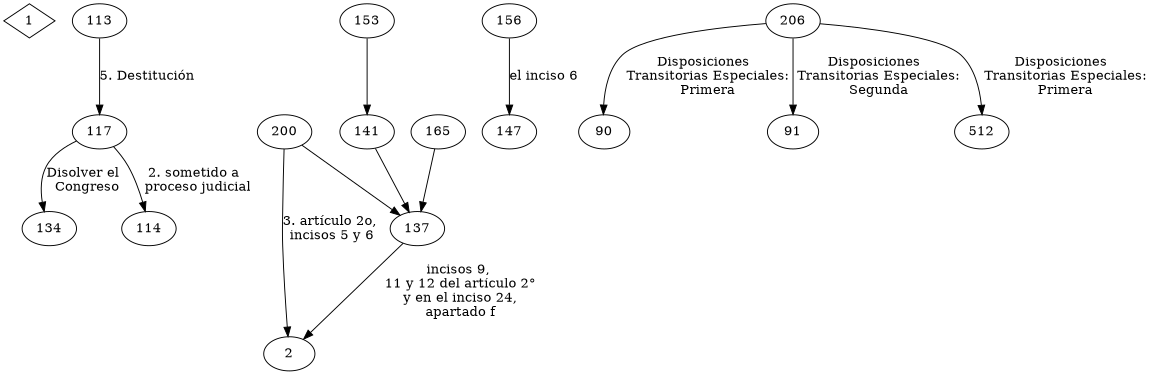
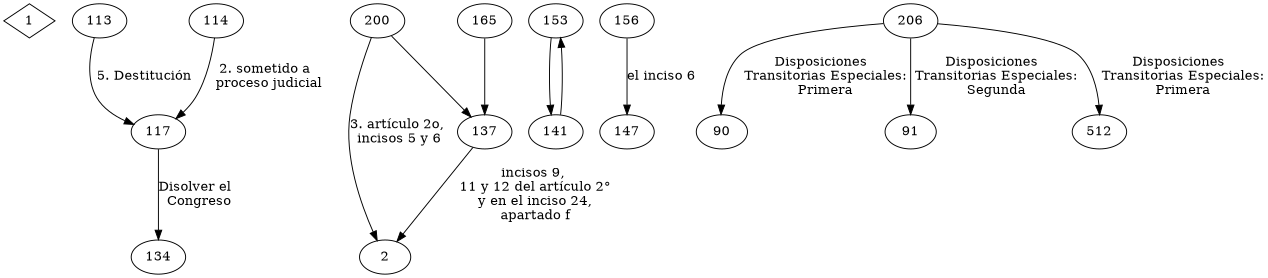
edge "117" -> "114": reversed
edge "141" -> "137": now "141" -> "153"
